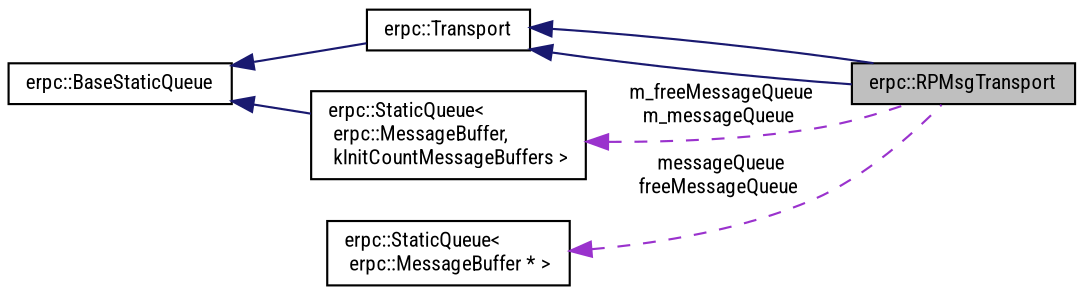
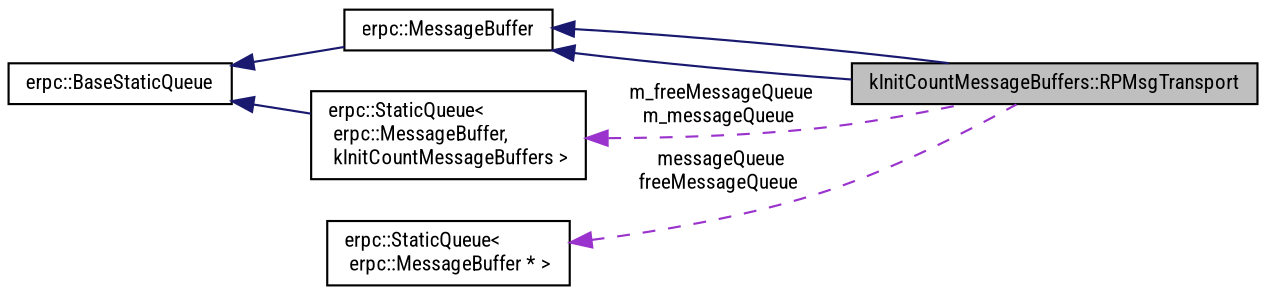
node "erpc::Transport": label "erpc::Transport" -> "erpc::MessageBuffer"
node "erpc::RPMsgTransport": label "erpc::RPMsgTransport" -> "kInitCountMessageBuffers::RPMsgTransport"
